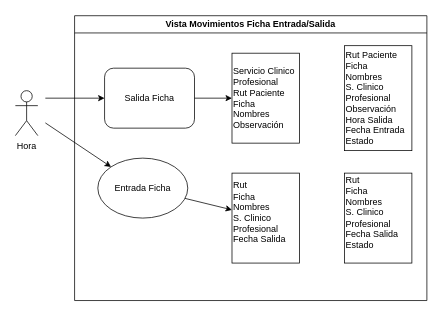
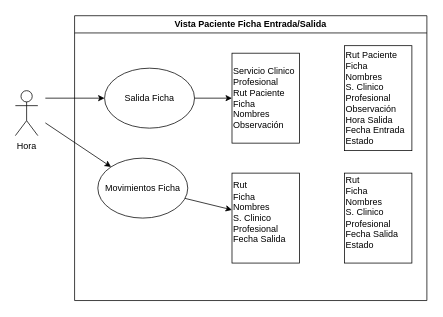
node "Vista Movimientos Ficha Entrada/Salida": label "Vista Movimientos Ficha Entrada/Salida" -> "Vista Paciente Ficha Entrada/Salida"
node "Salida Ficha": shape rounded rectangle -> ellipse
node "Entrada Ficha": label "Entrada Ficha" -> "Movimientos Ficha"
